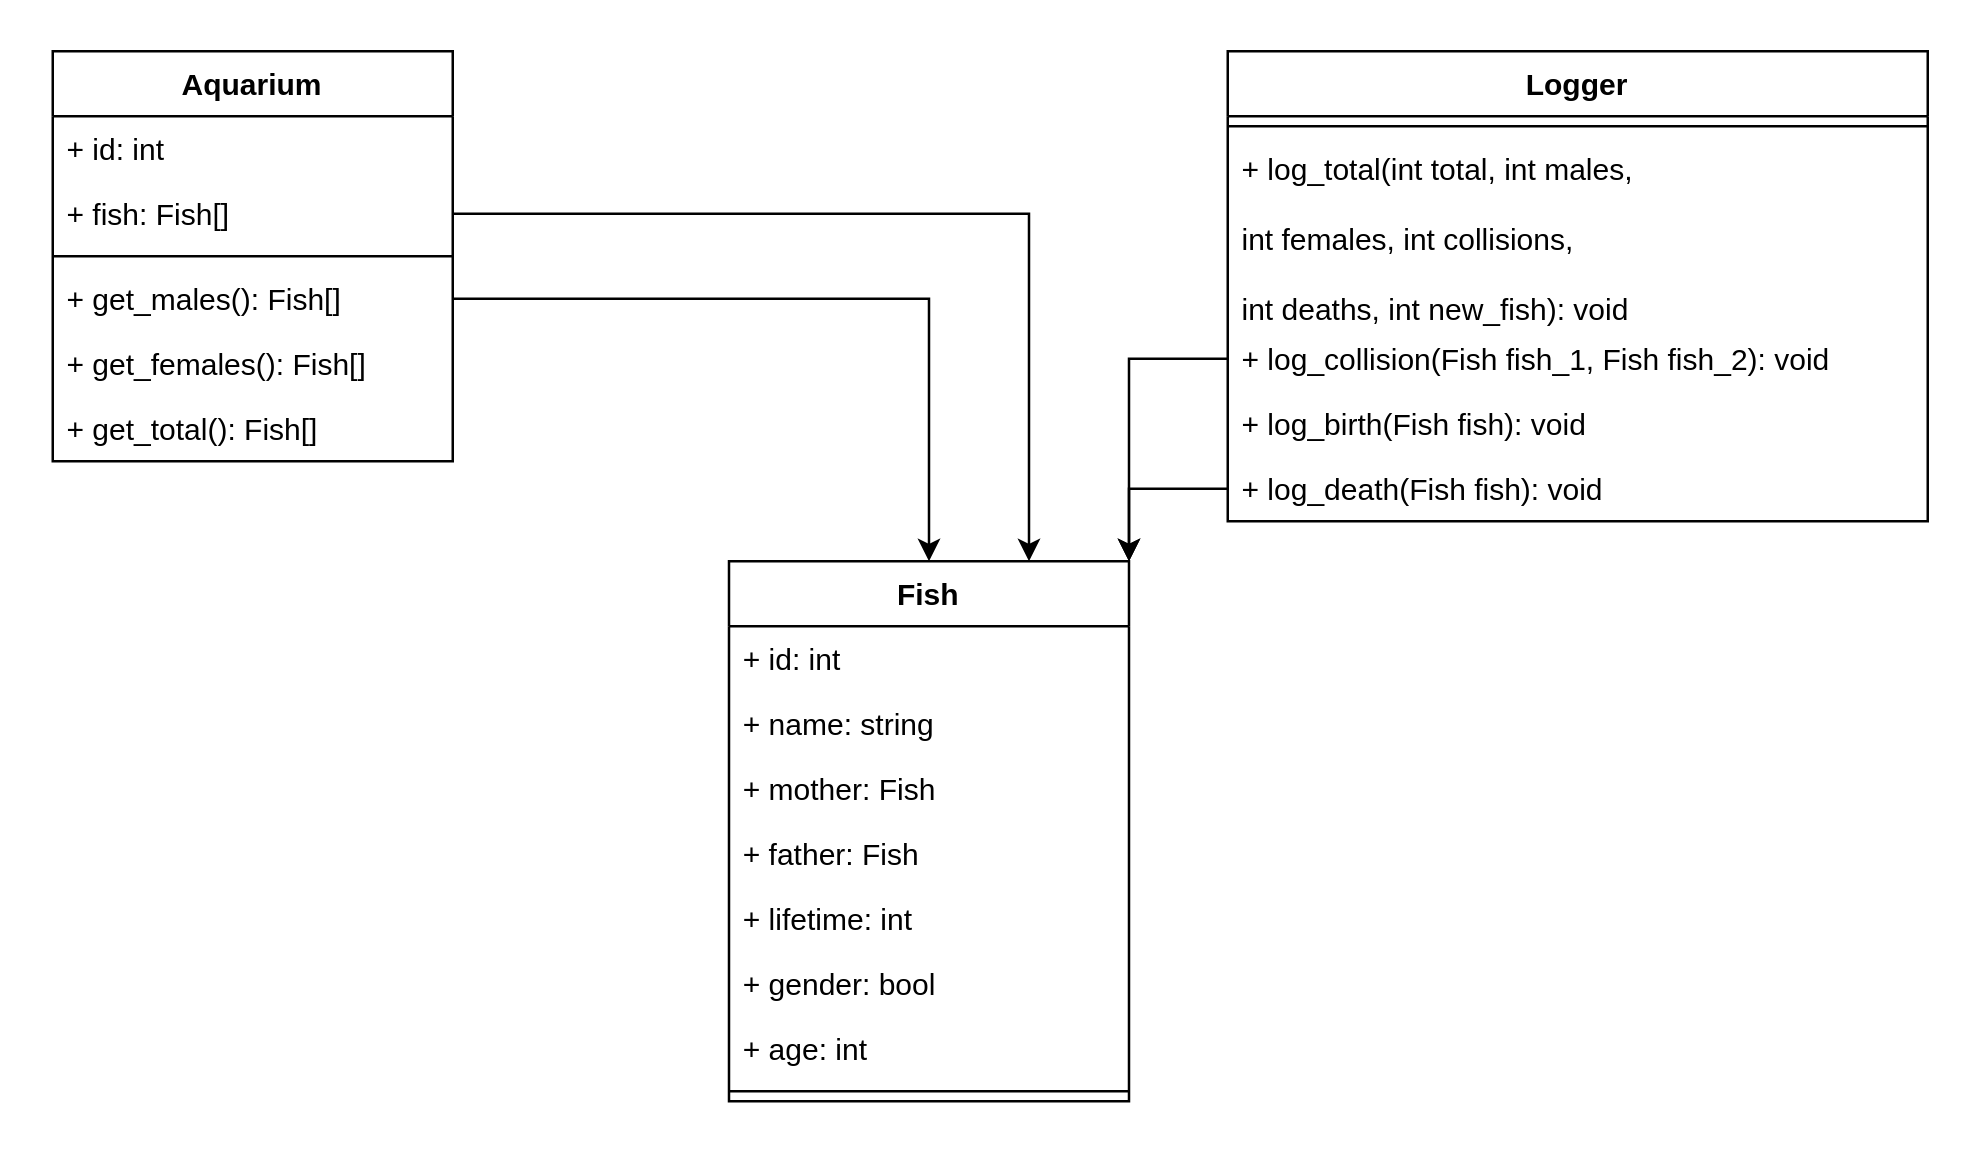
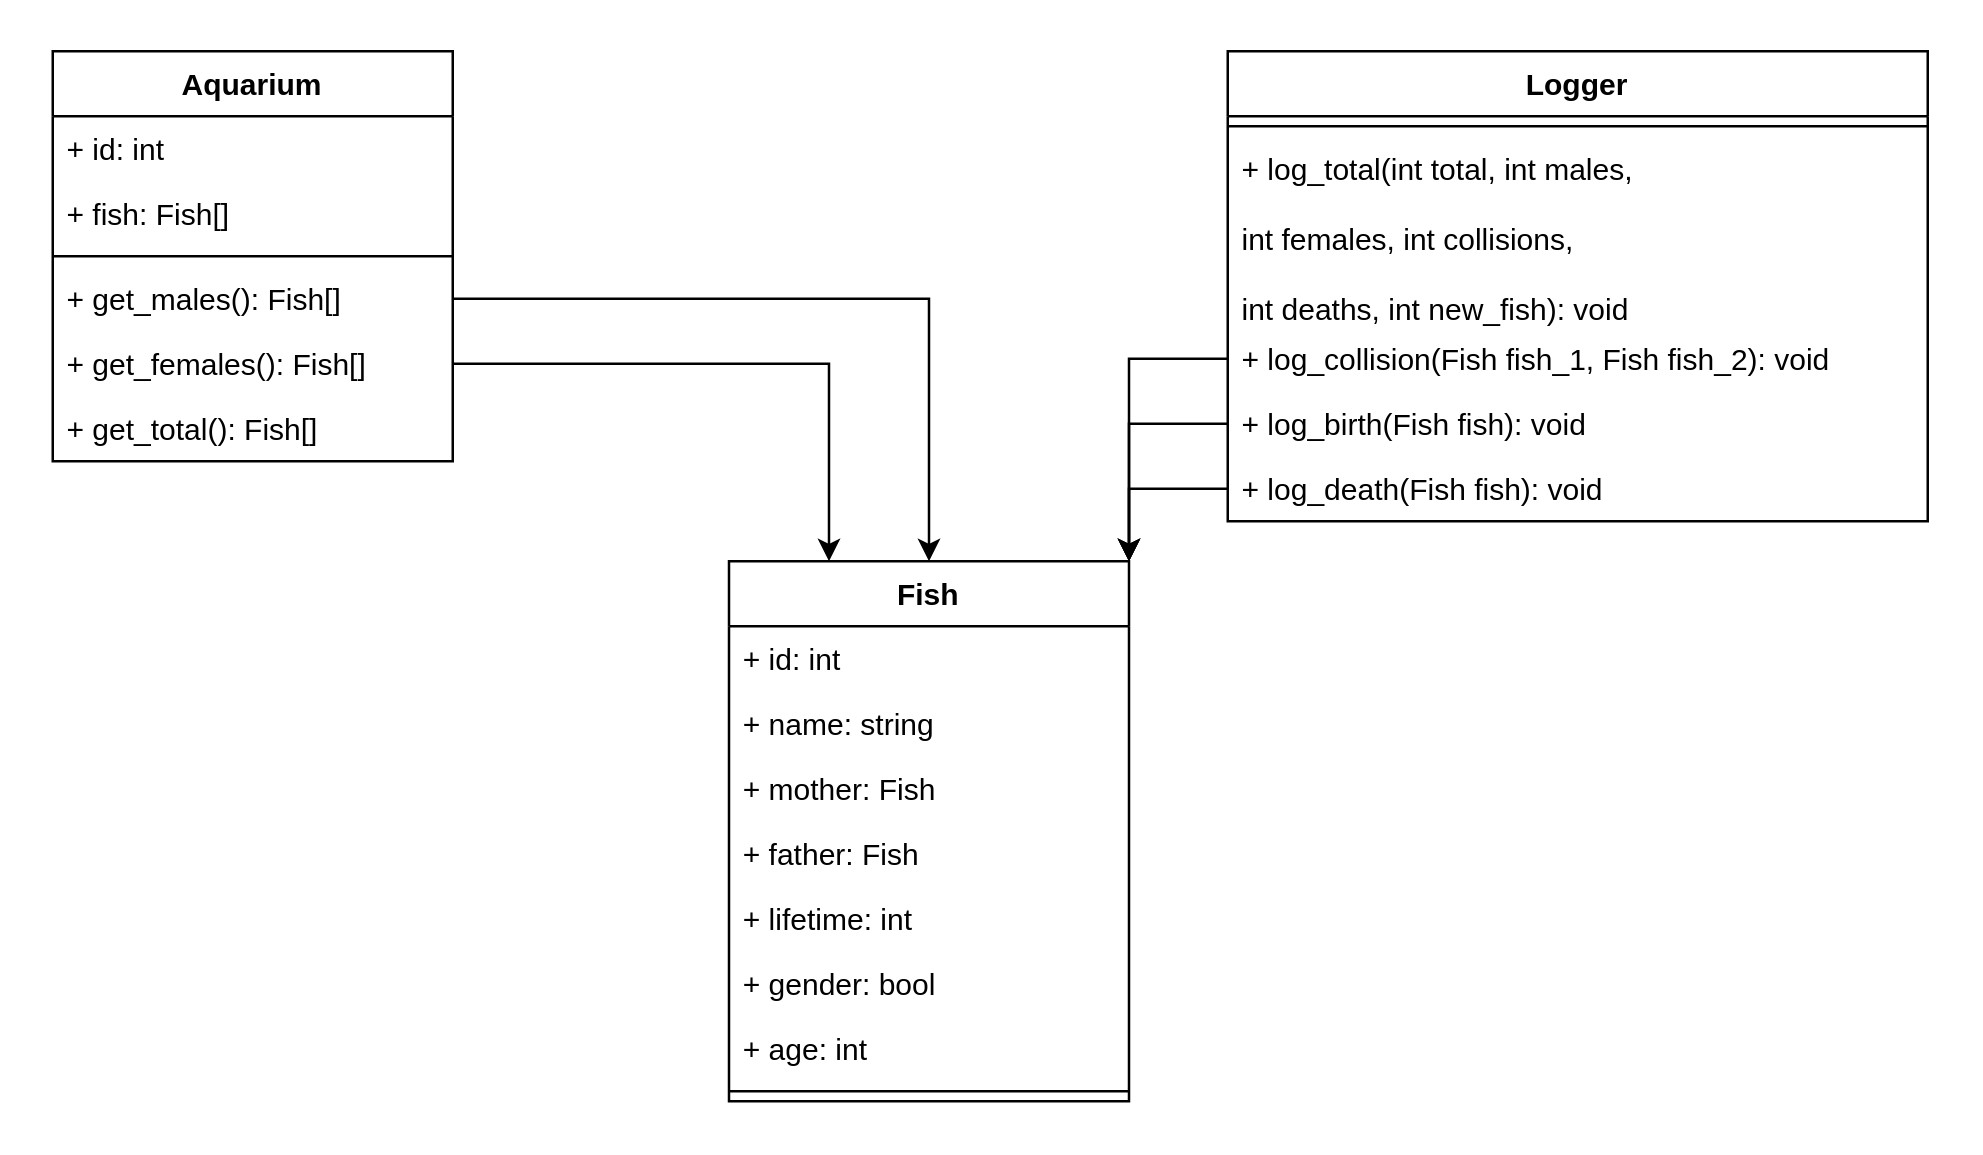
edge "+ fish: Fish[]" -> "Fish": removed
edge "+ get_females(): Fish[]" -> "Fish": added
edge "+ log_birth(Fish fish): void" -> "Fish": added
